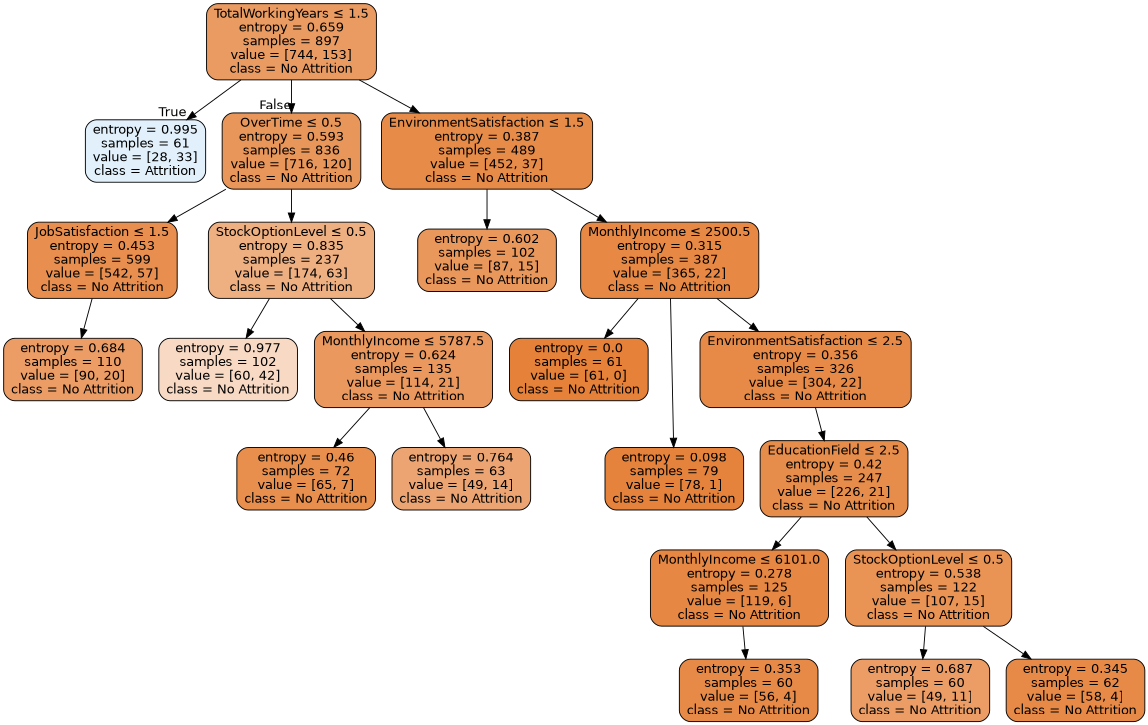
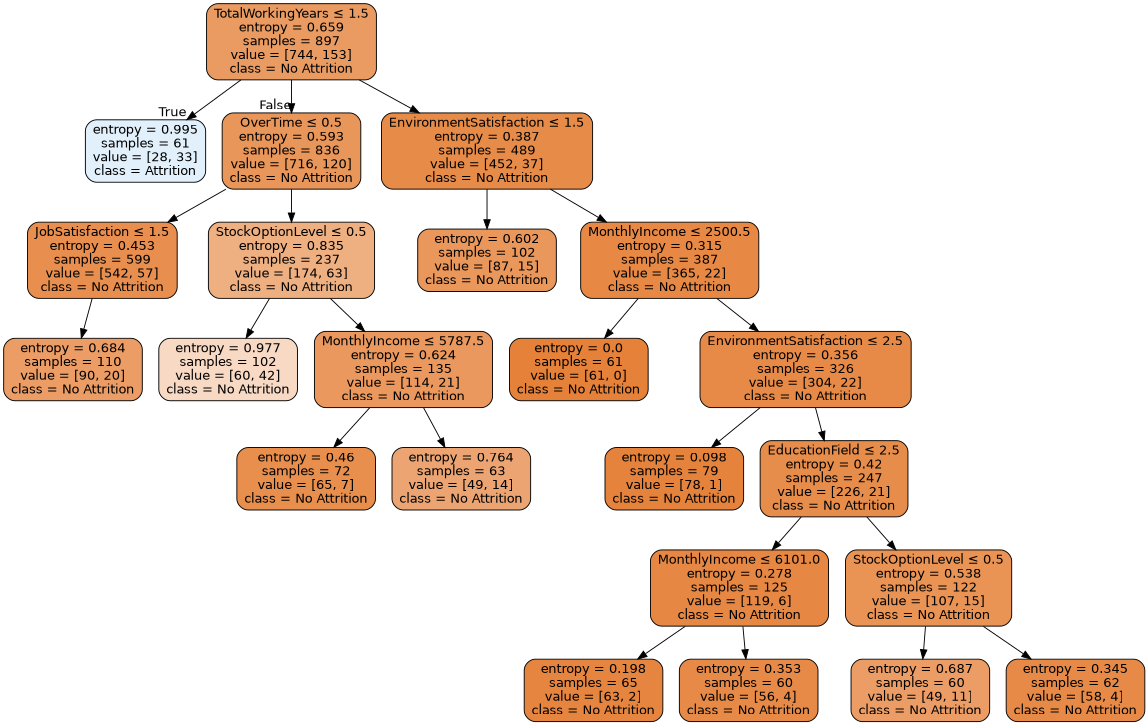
edge "MonthlyIncome ≤ 2500.5" -> "entropy = 0.098": now "EnvironmentSatisfaction ≤ 2.5" -> "entropy = 0.098"
node "entropy = 0.198": added
